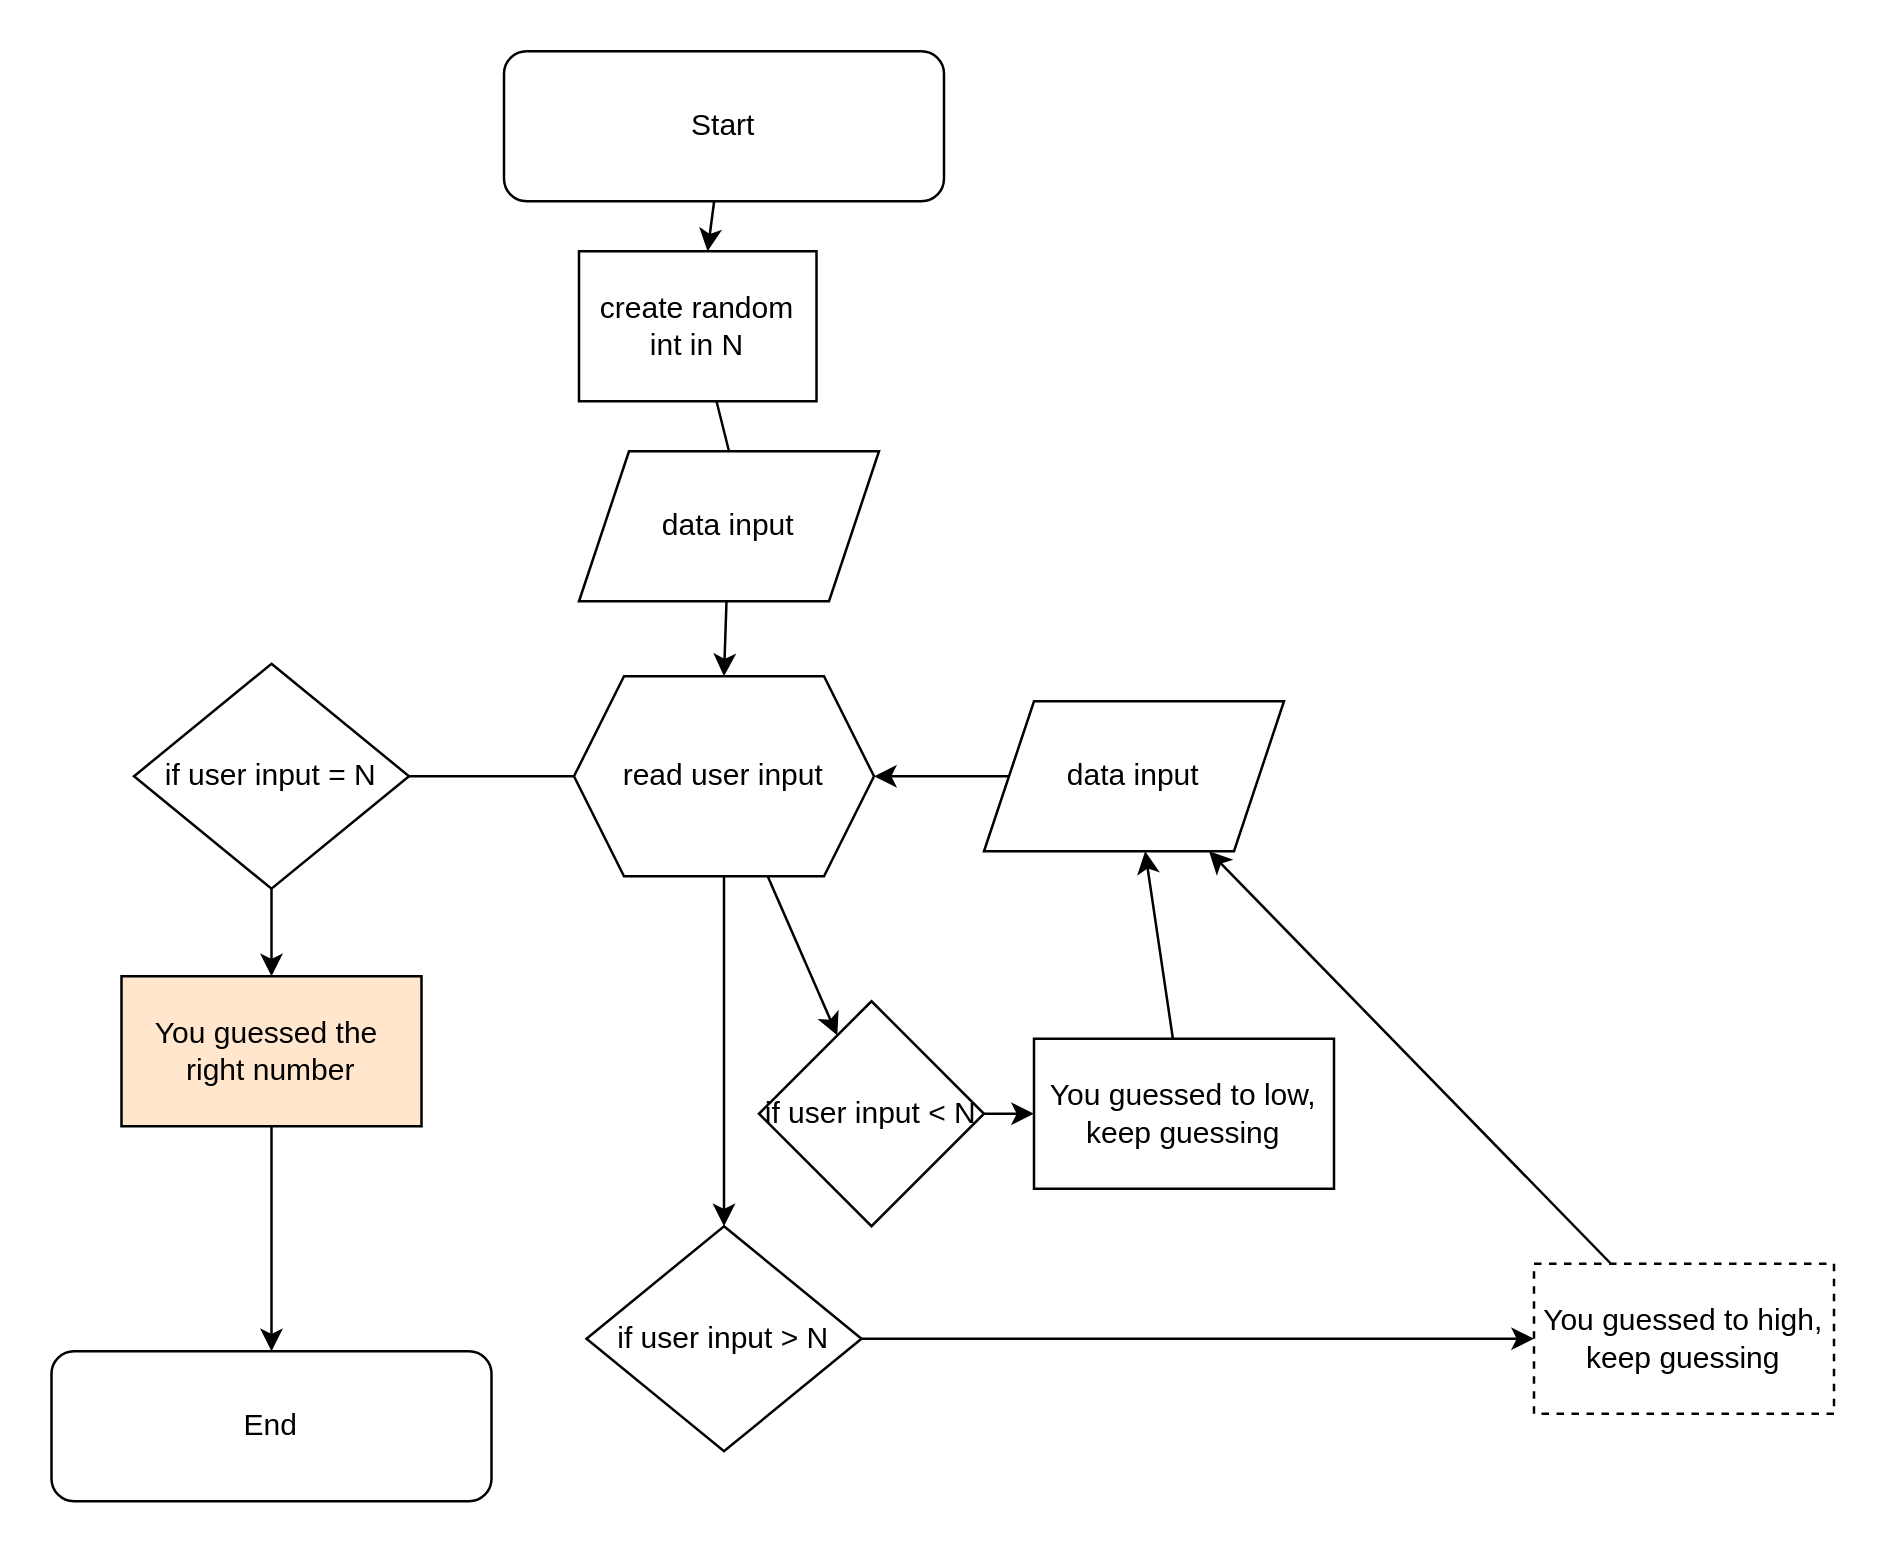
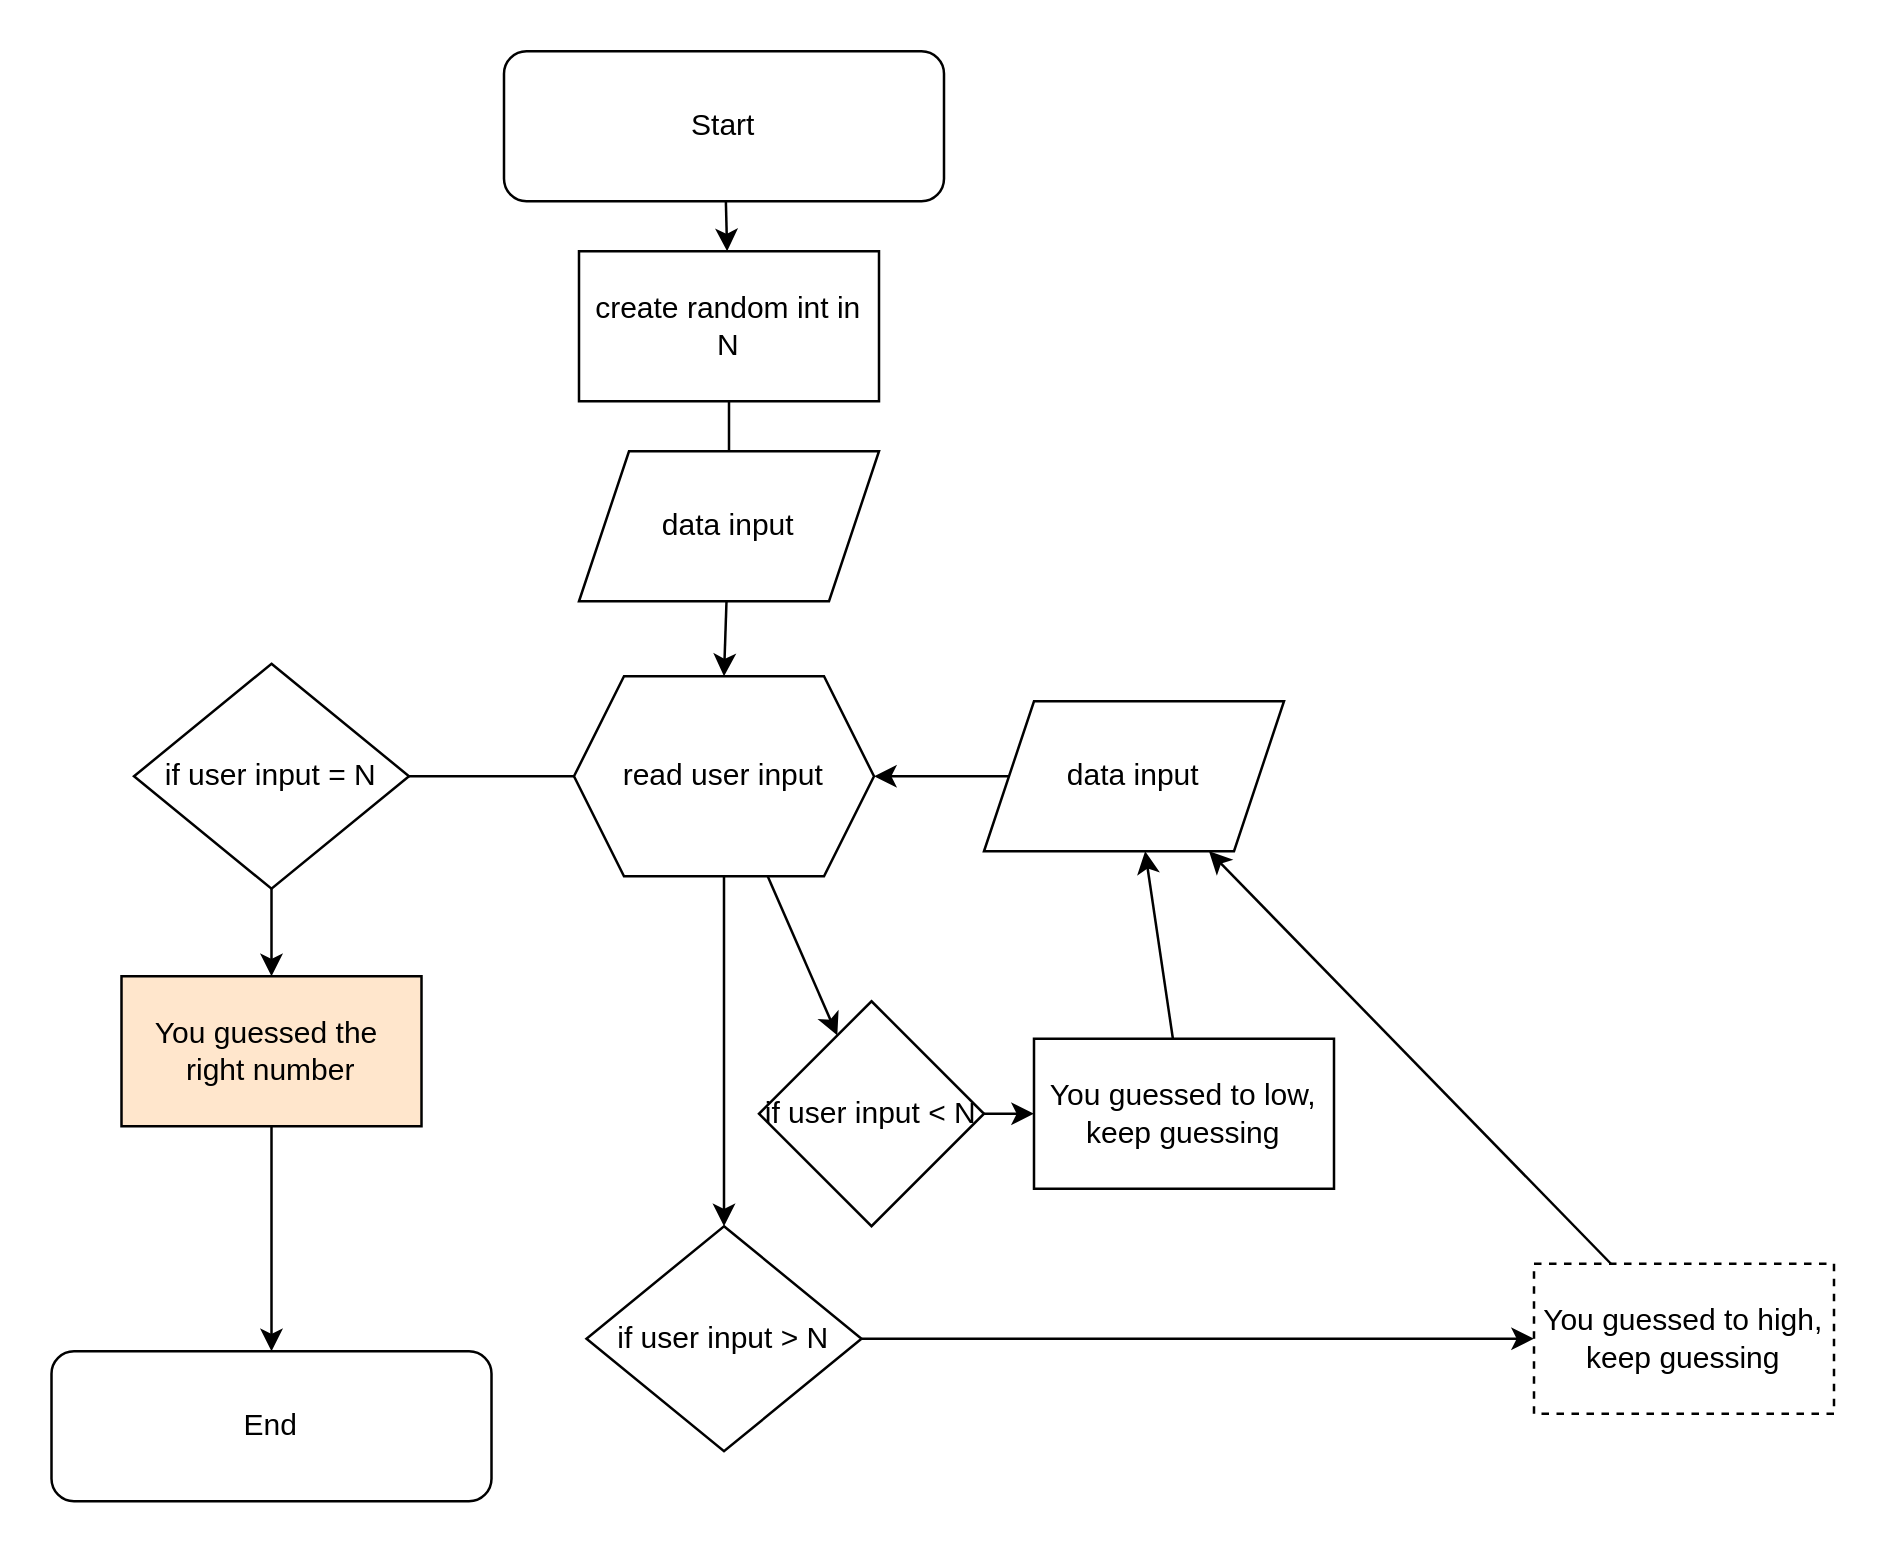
node "create random int in N": size 238x150 -> 300x150
